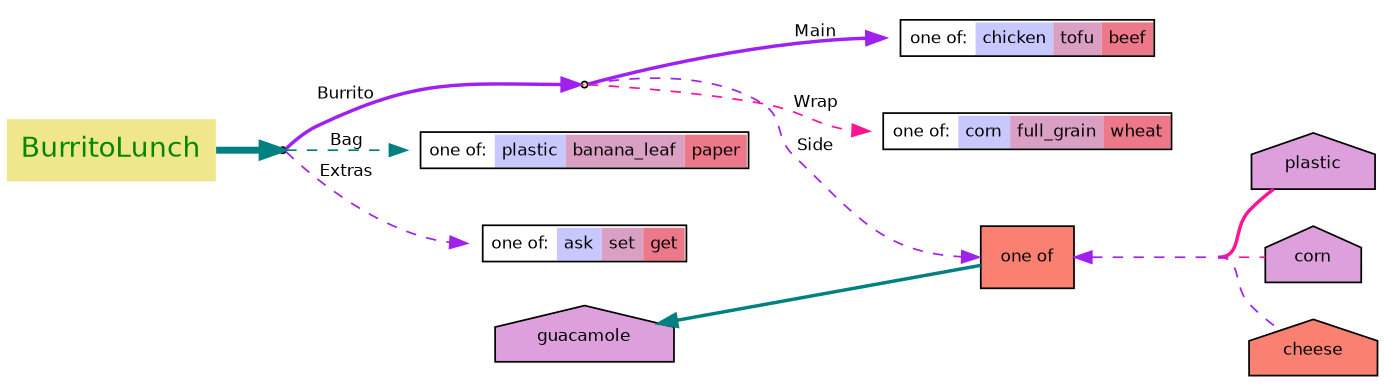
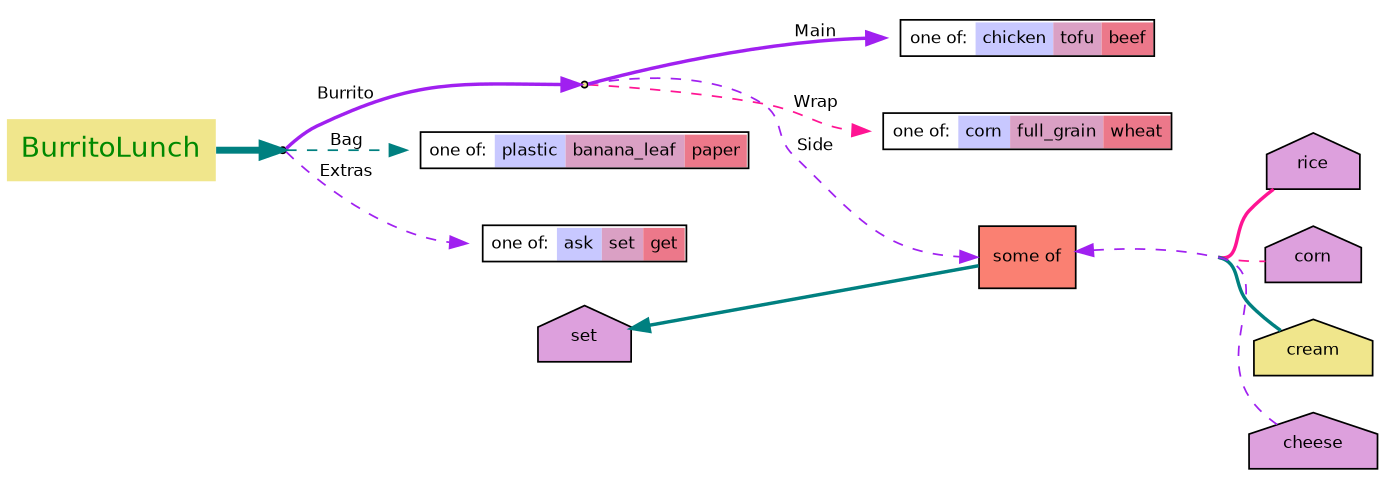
node "plastic": label "plastic" -> "rice"
node "one of": label "one of" -> "some of"
node "guacamole": label "guacamole" -> "set"
node "cheese": fillcolor salmon -> plum
node "cream": added
